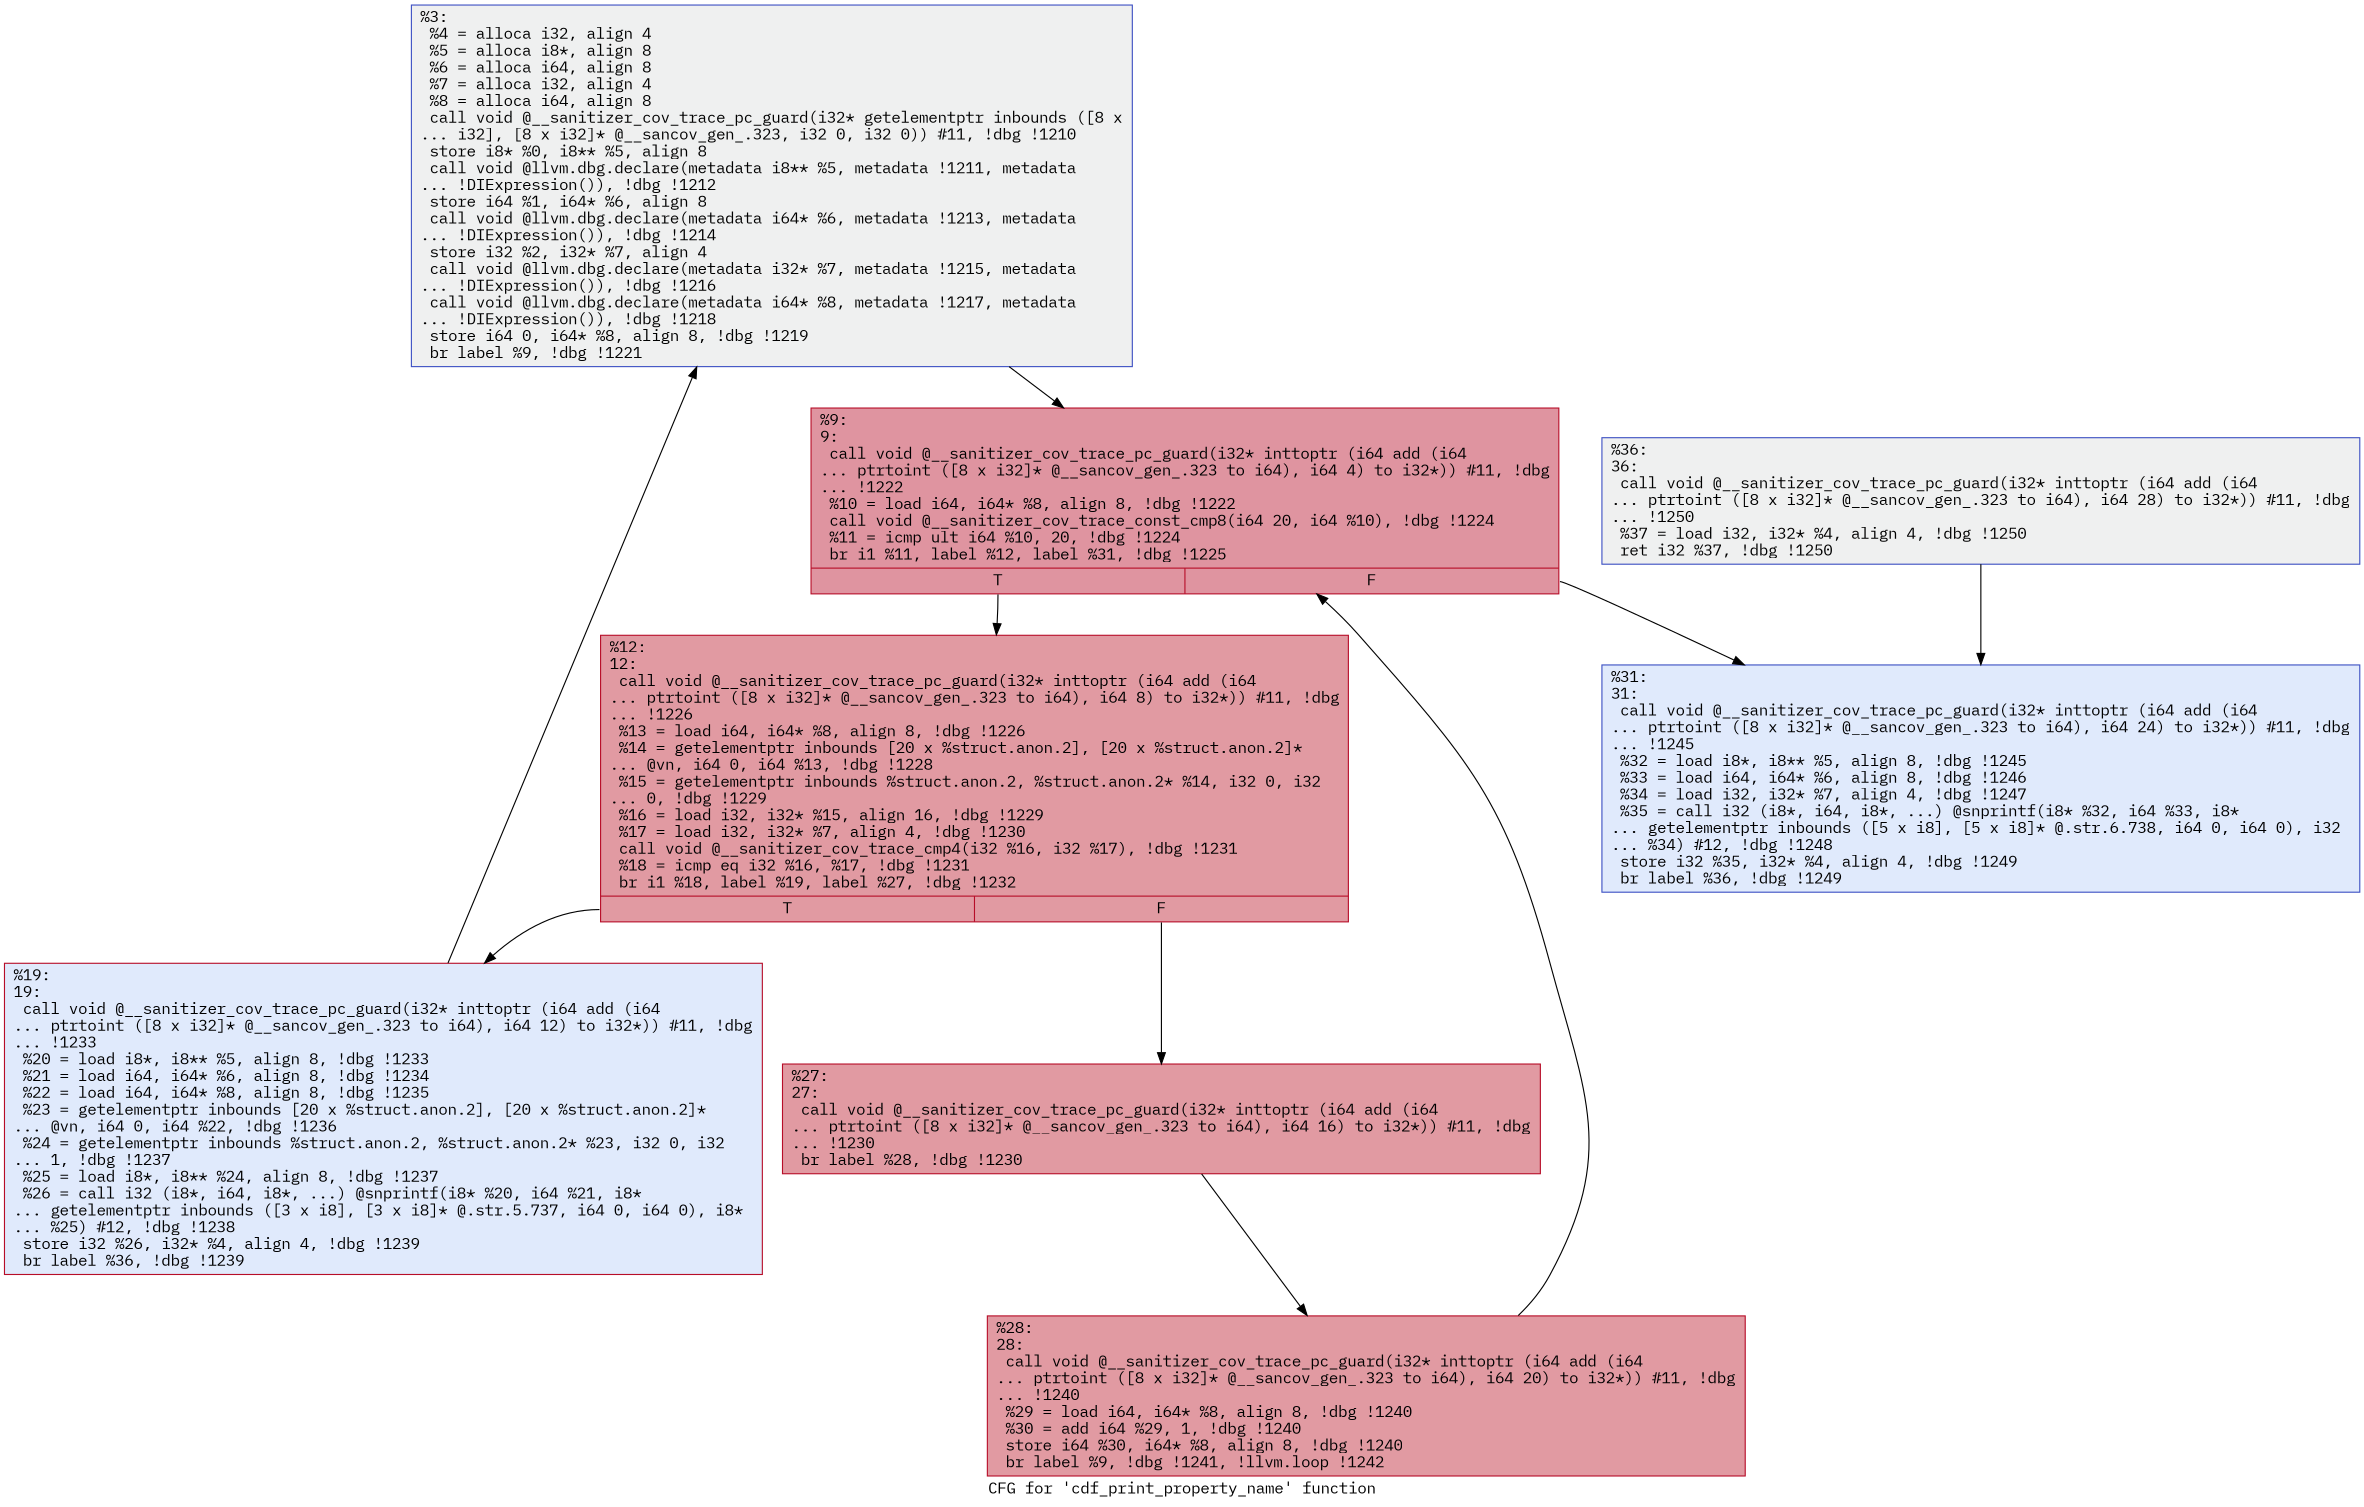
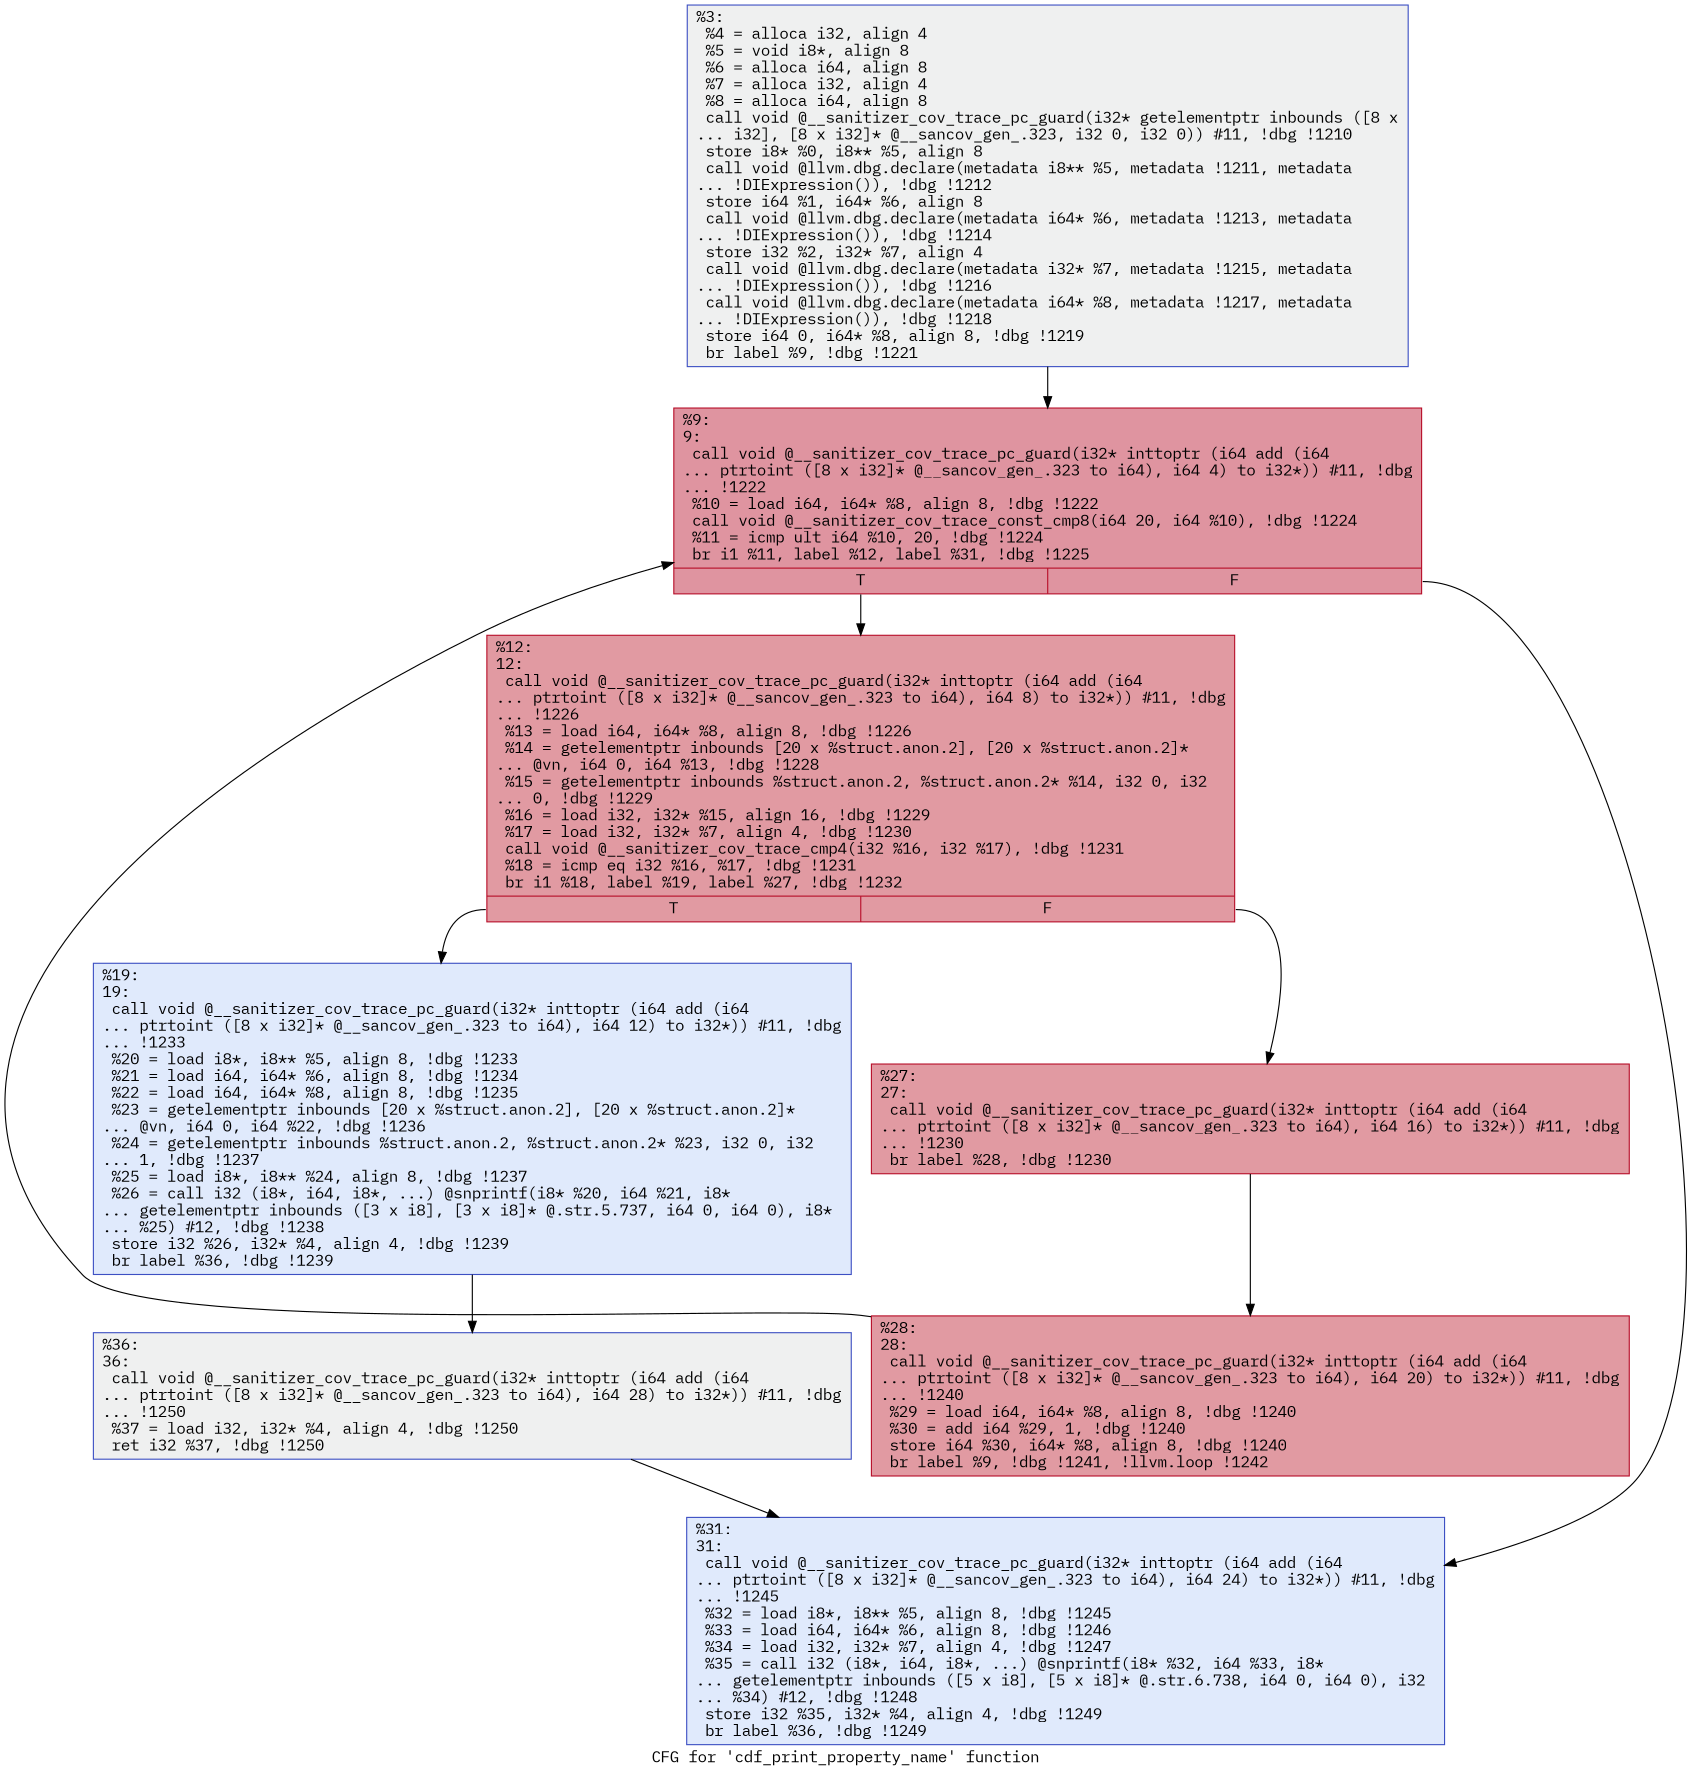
node "%3:": text "%5 = alloca i8*, align 8" -> "%5 = void i8*, align 8"
edge "%19:" -> "%3:": now "%19:" -> "%36:"
node "%19:": color #b70d28ff -> #3d50c3ff
